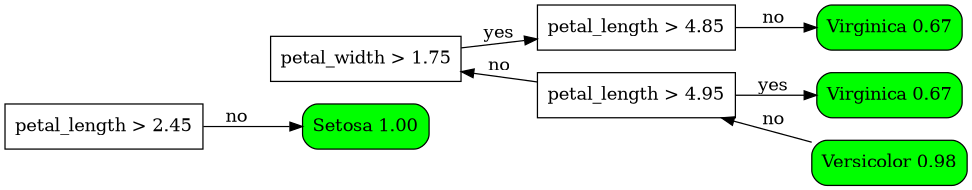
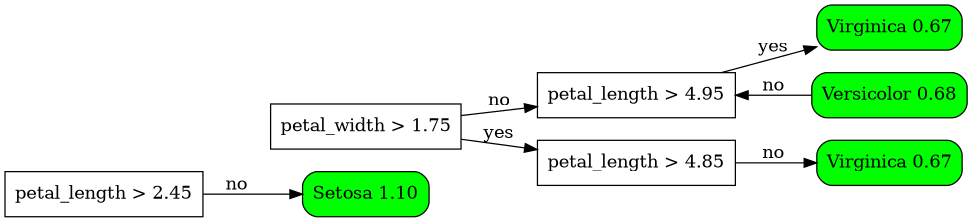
edge "petal_length > 4.95" -> "petal_width > 1.75": reversed
node "Setosa 1.00": label "Setosa 1.00" -> "Setosa 1.10"
node "Versicolor 0.98": label "Versicolor 0.98" -> "Versicolor 0.68"
